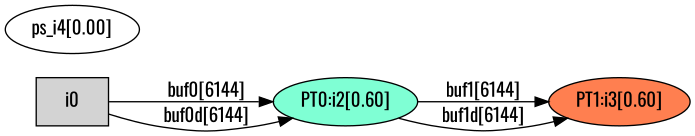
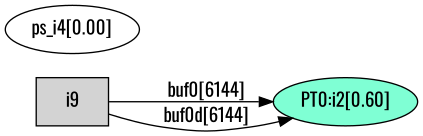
node "i0": label "i0" -> "i9"
node "PT1:i3[0.60]": removed
